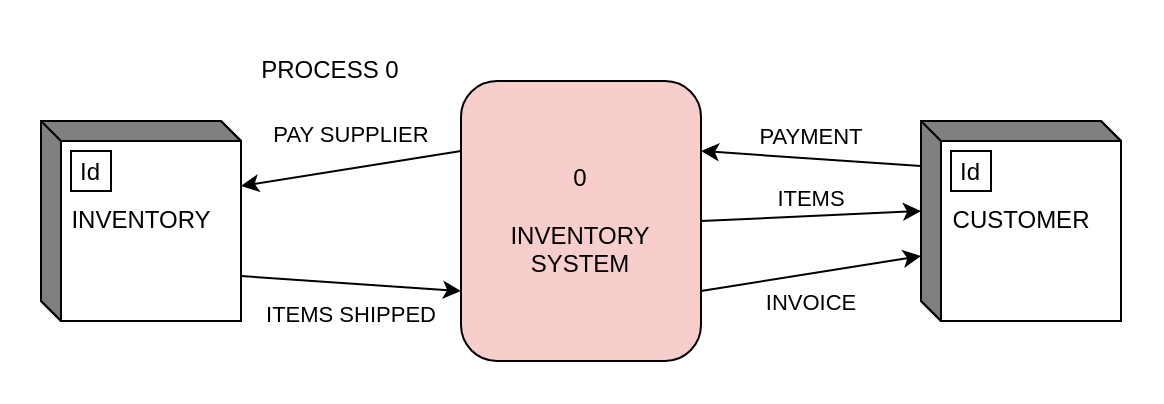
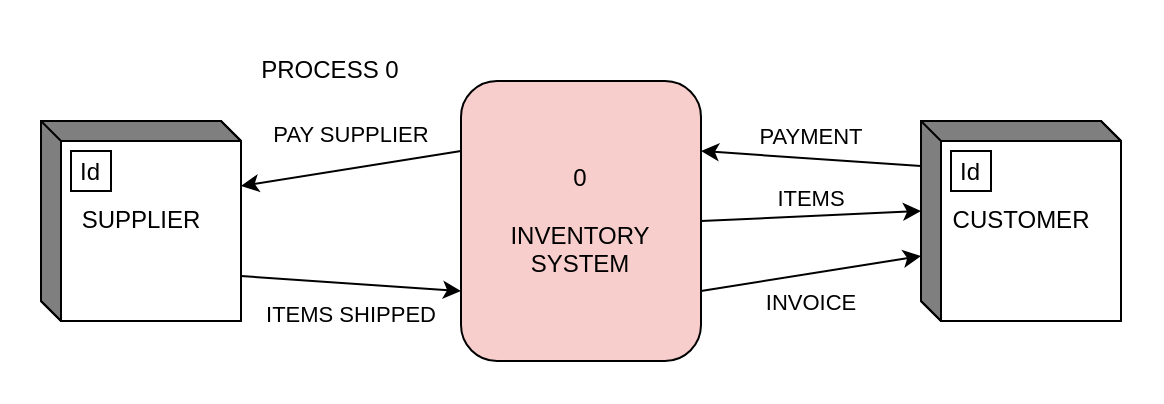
node "INVENTORY": label "INVENTORY" -> "SUPPLIER"
